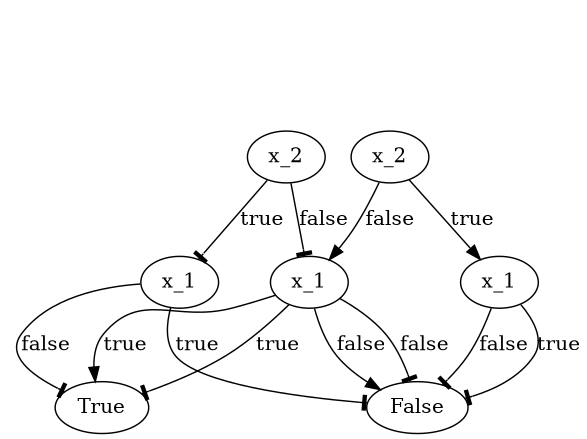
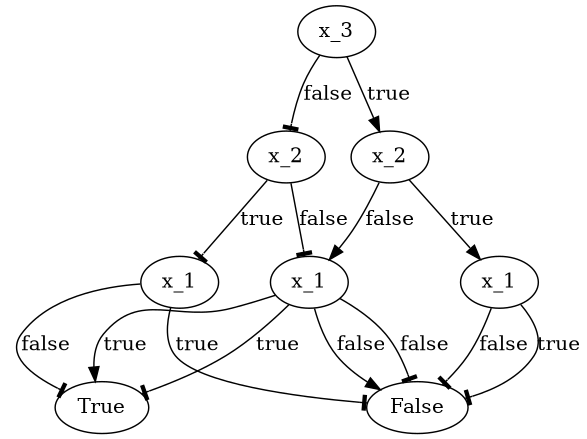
node "x_3": added
